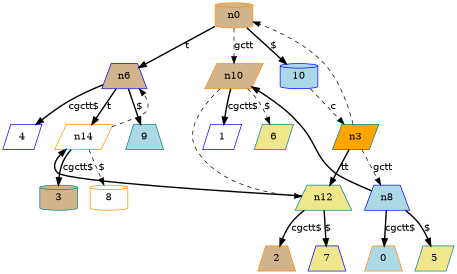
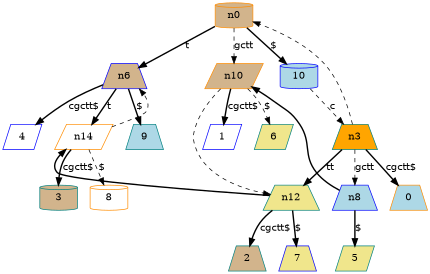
node "n3": shape parallelogram -> trapezium
edge "n8" -> "0": now "n3" -> "0"
node "2": color darkorange -> teal
